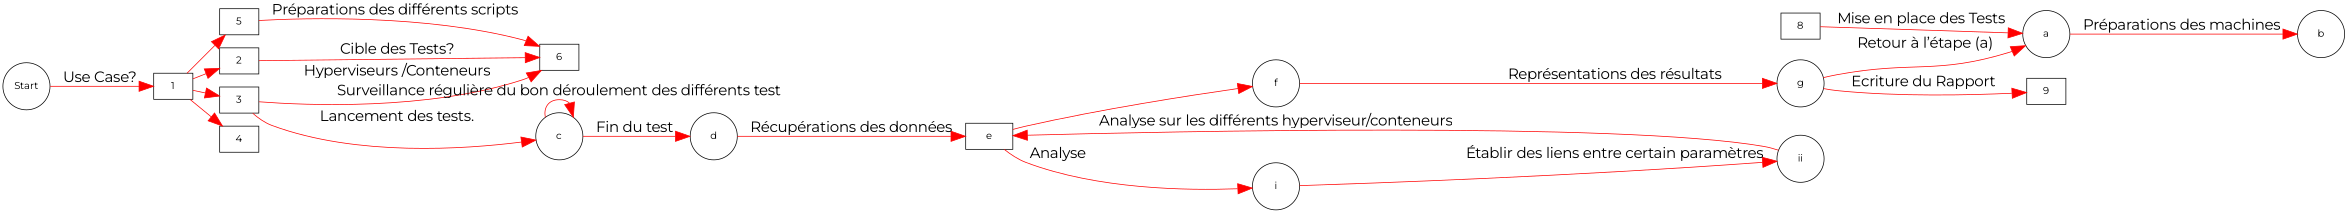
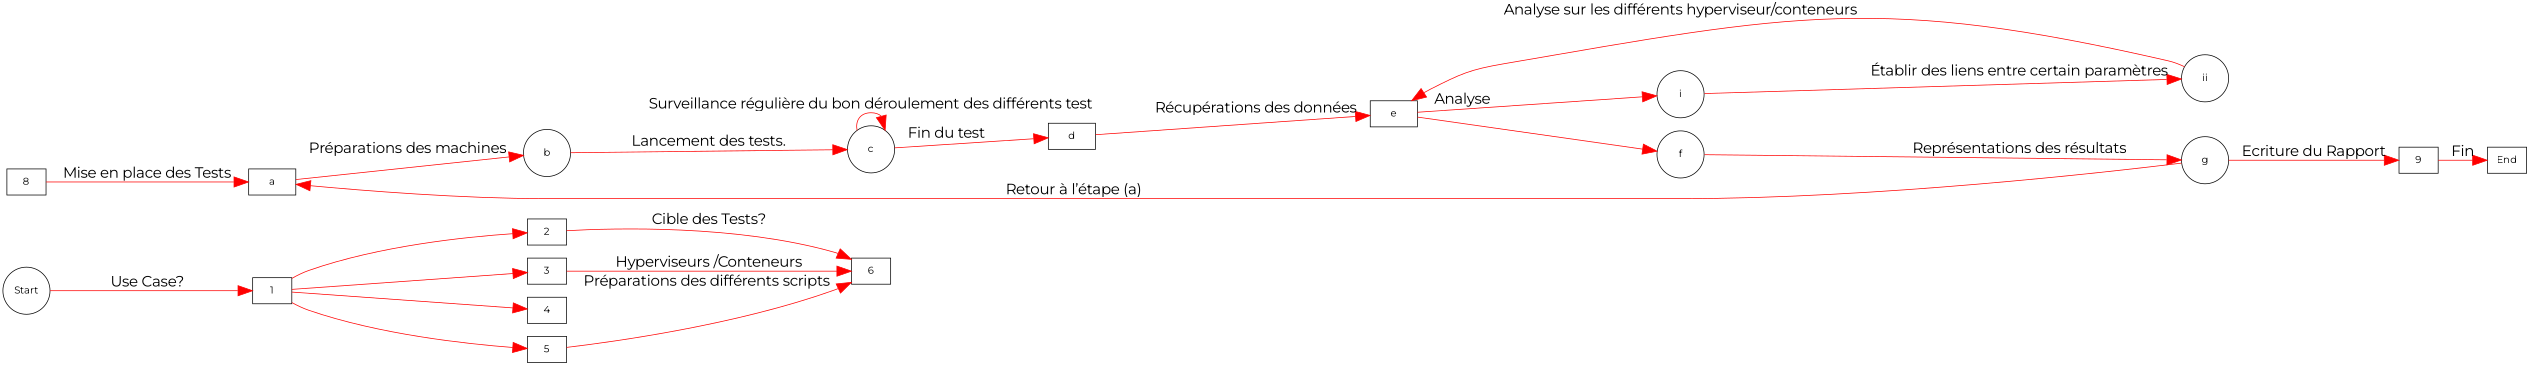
node "a": shape circle -> box
node "d": shape circle -> box
edge "3" -> "c": now "b" -> "c"
node "End": added
